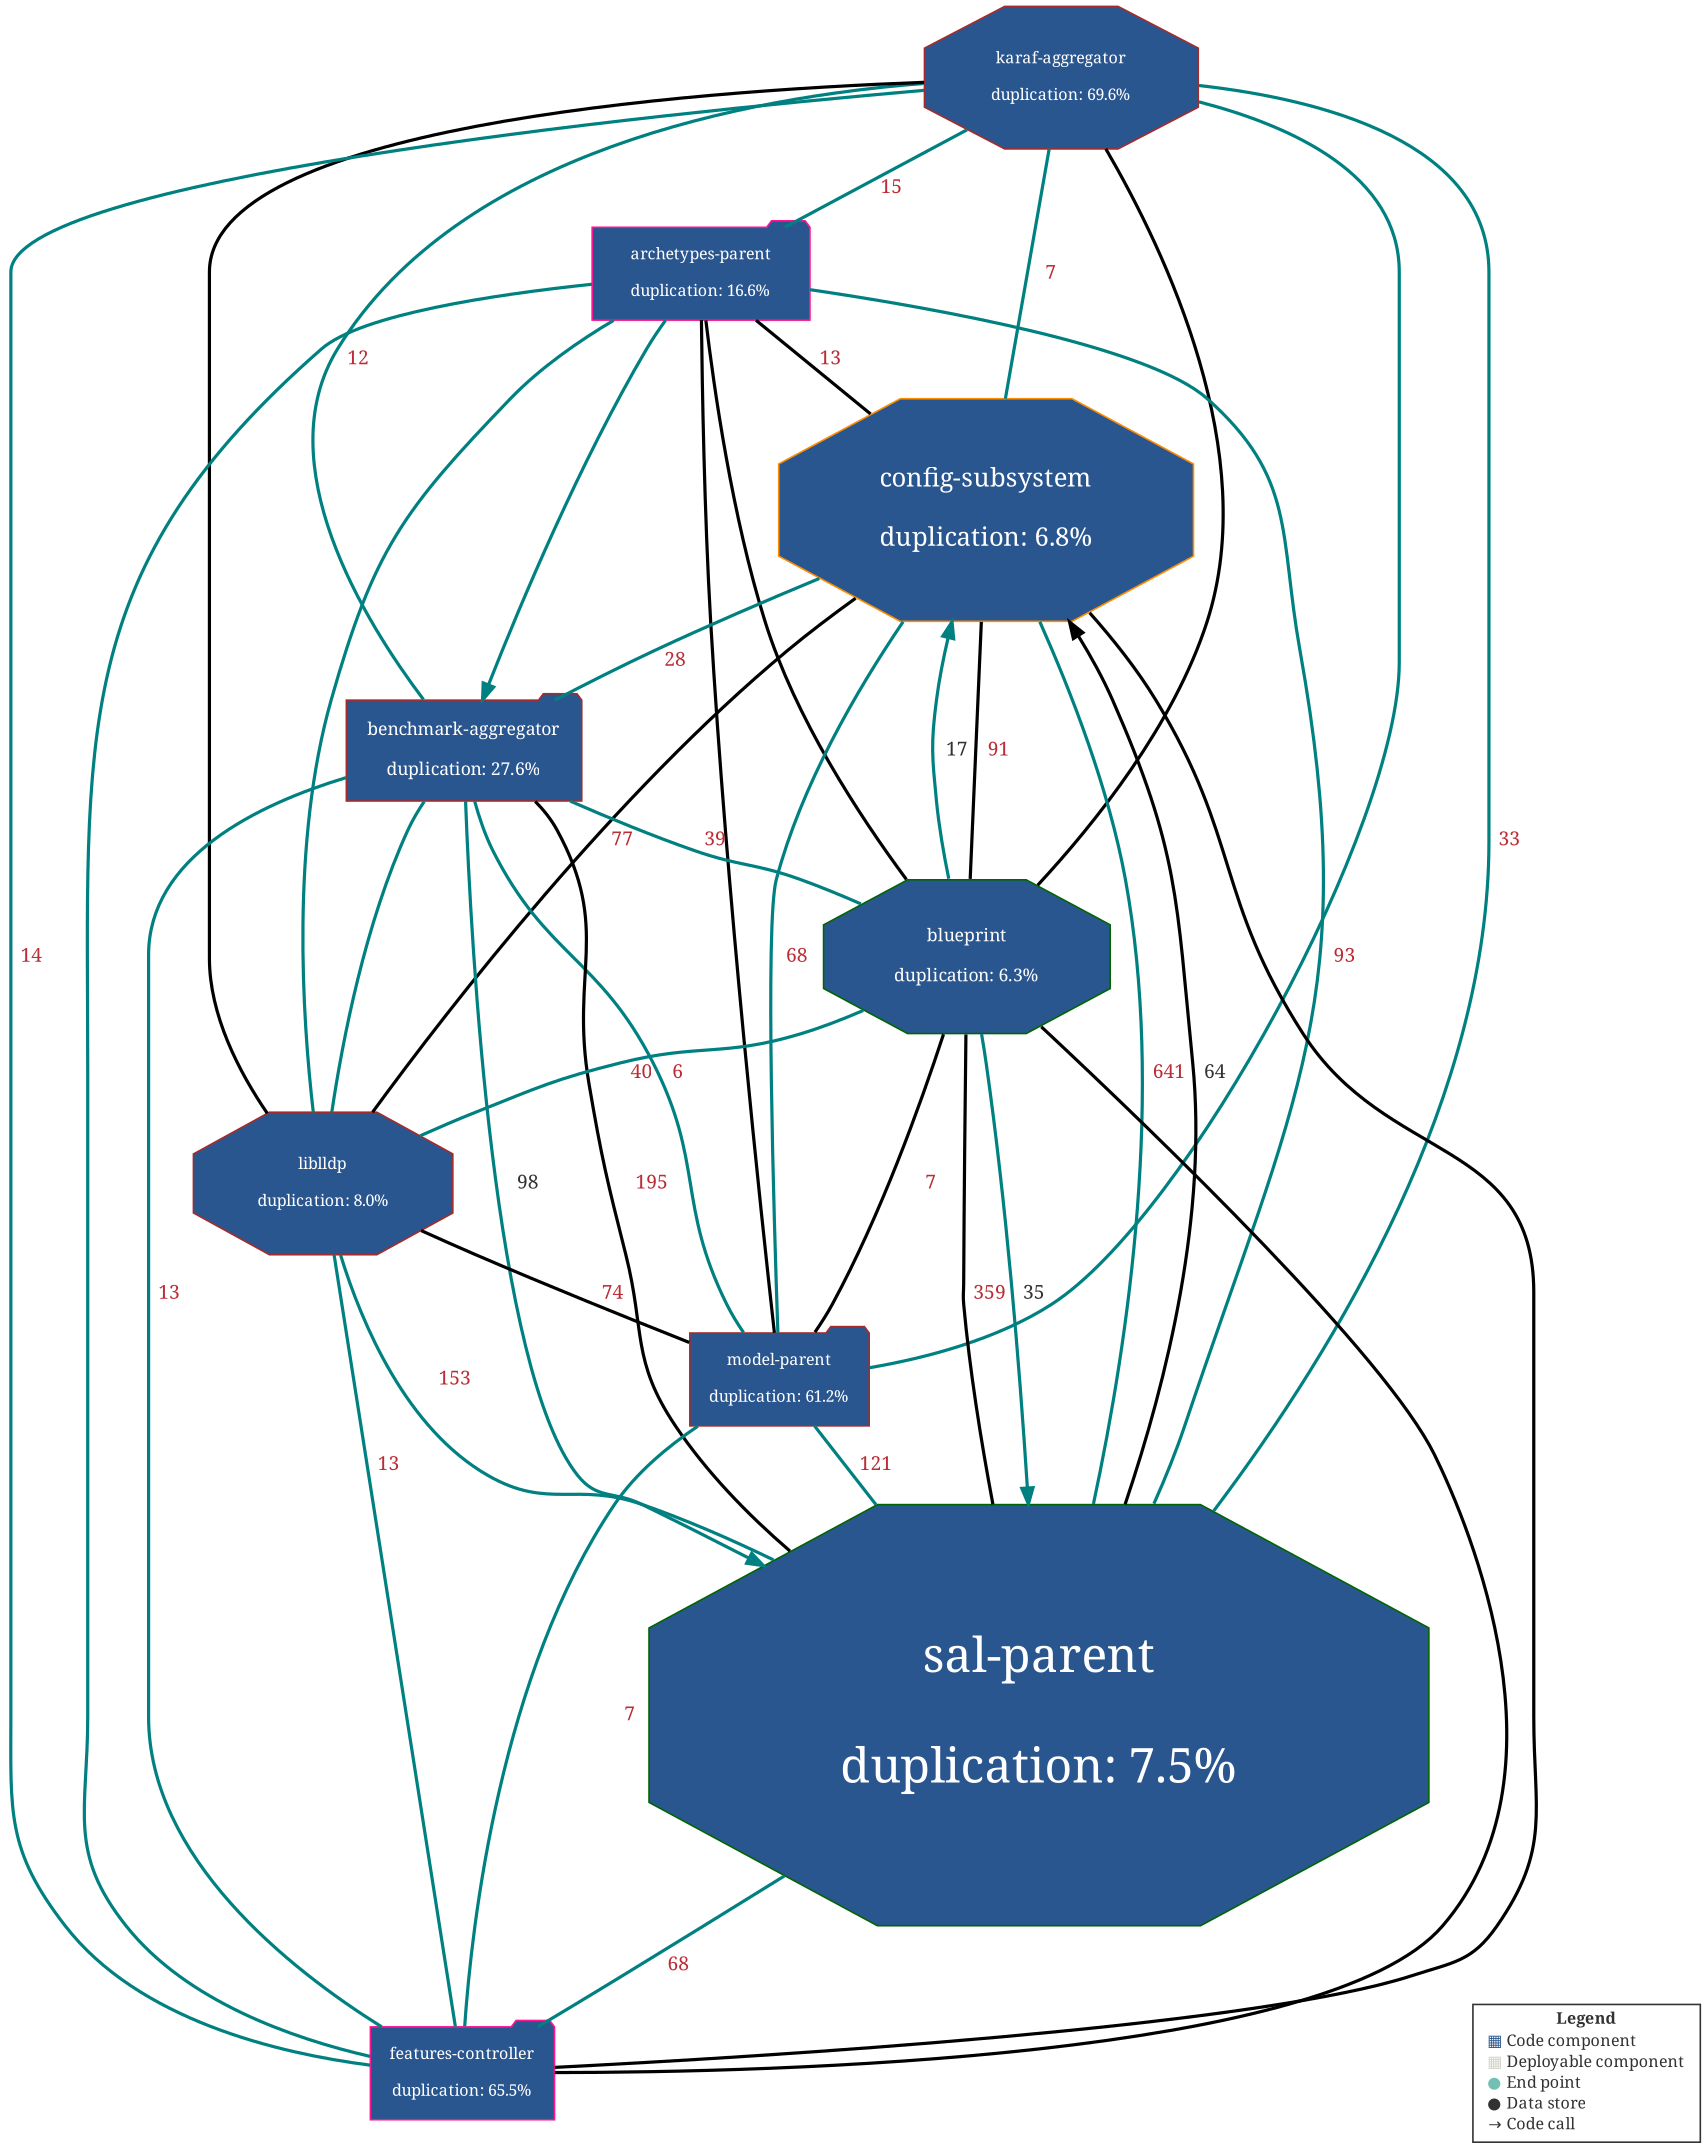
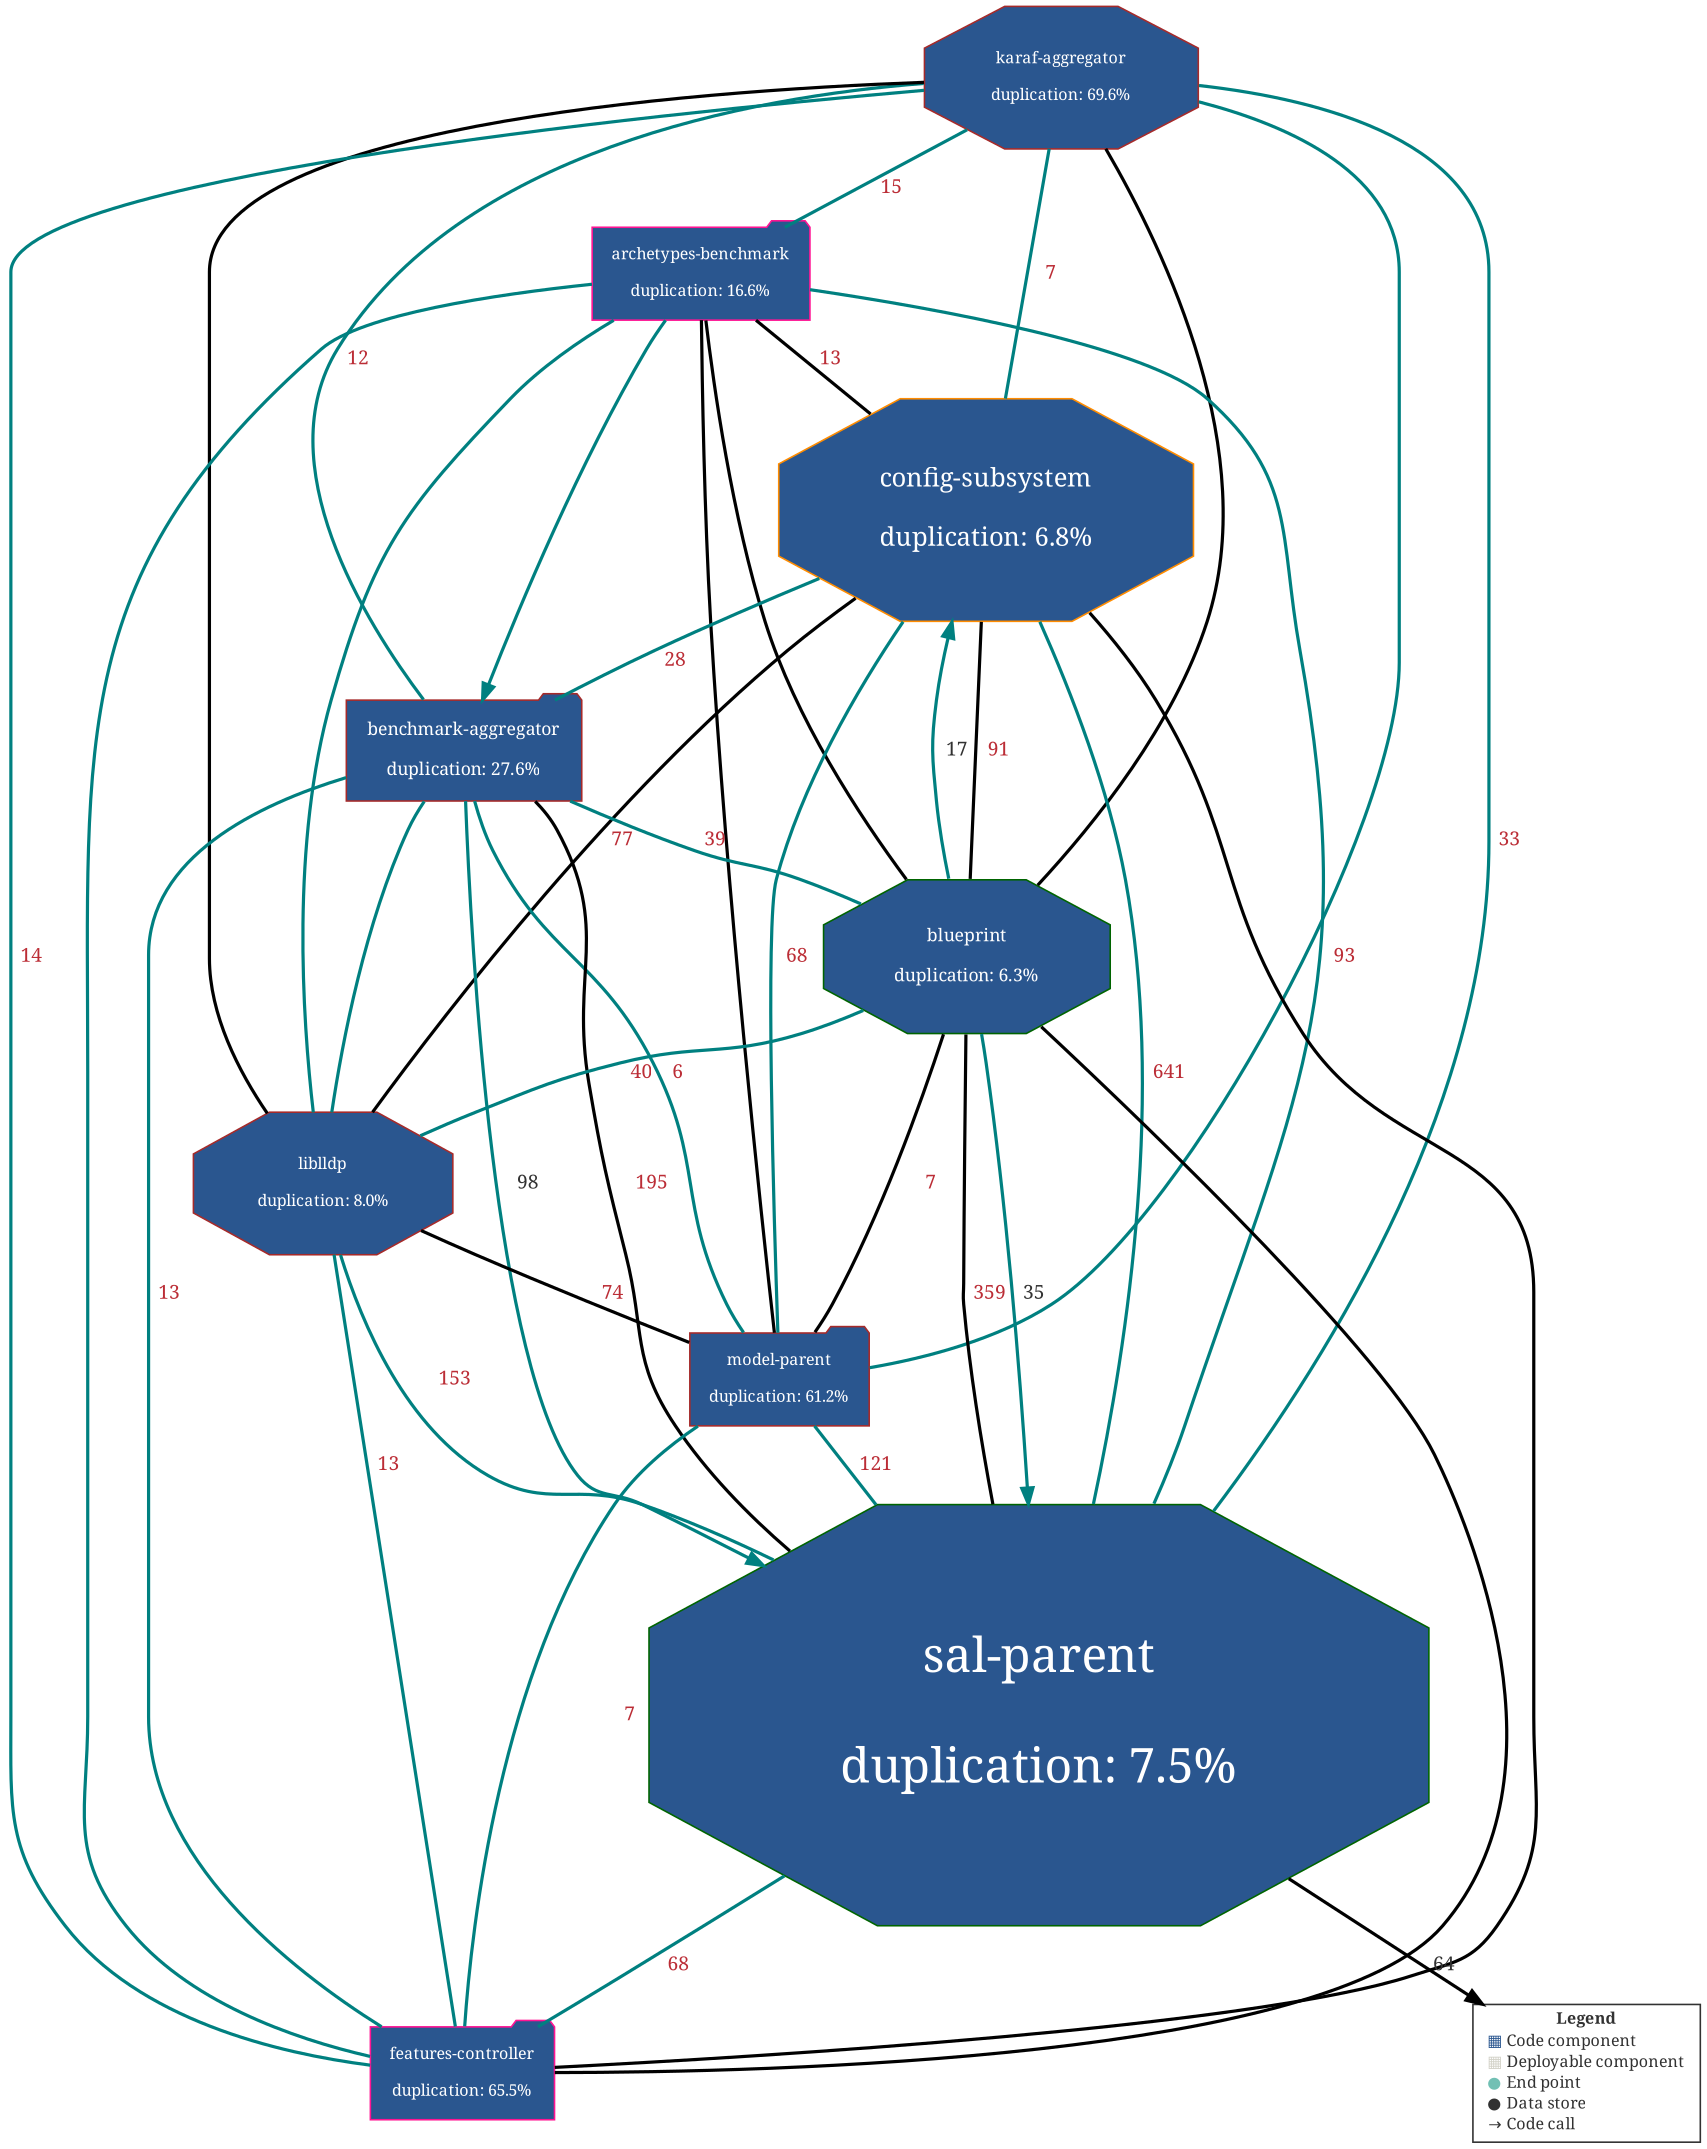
node "archetypes-parent duplication: 16.6%": label "archetypes-parent duplication: 16.6%" -> "archetypes-benchmark duplication: 16.6%"
edge "sal-parent duplication: 7.5%" -> "config-subsystem duplication: 6.8%": now "sal-parent duplication: 7.5%" -> "Legend"
